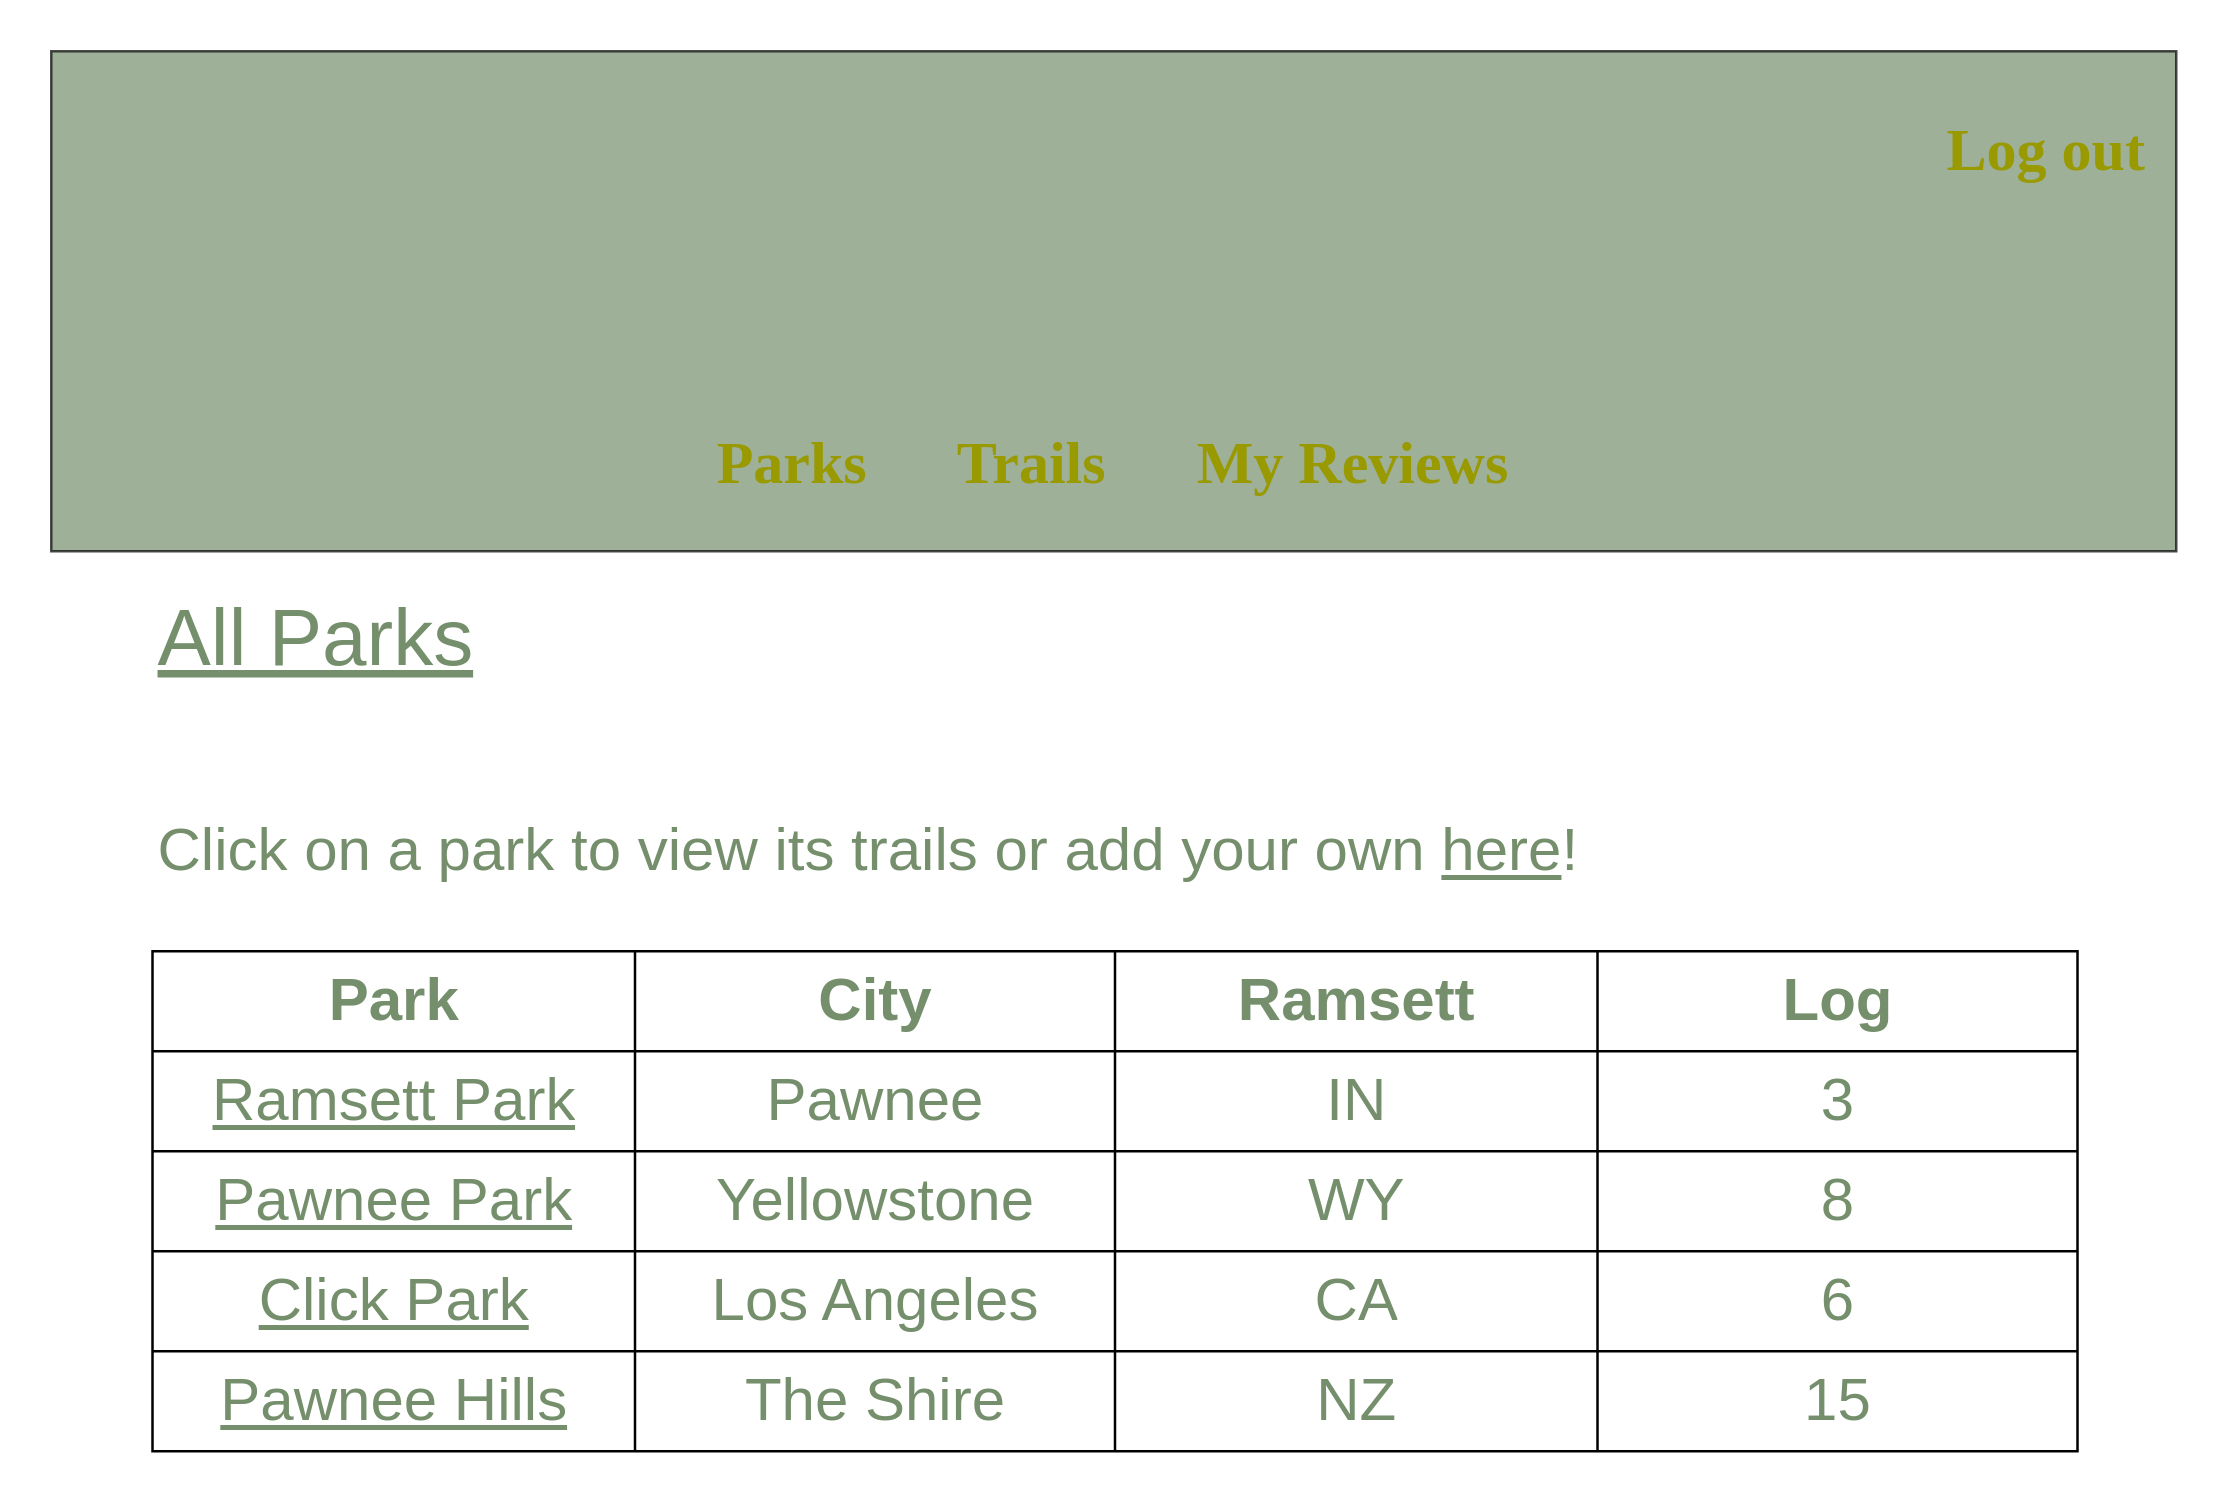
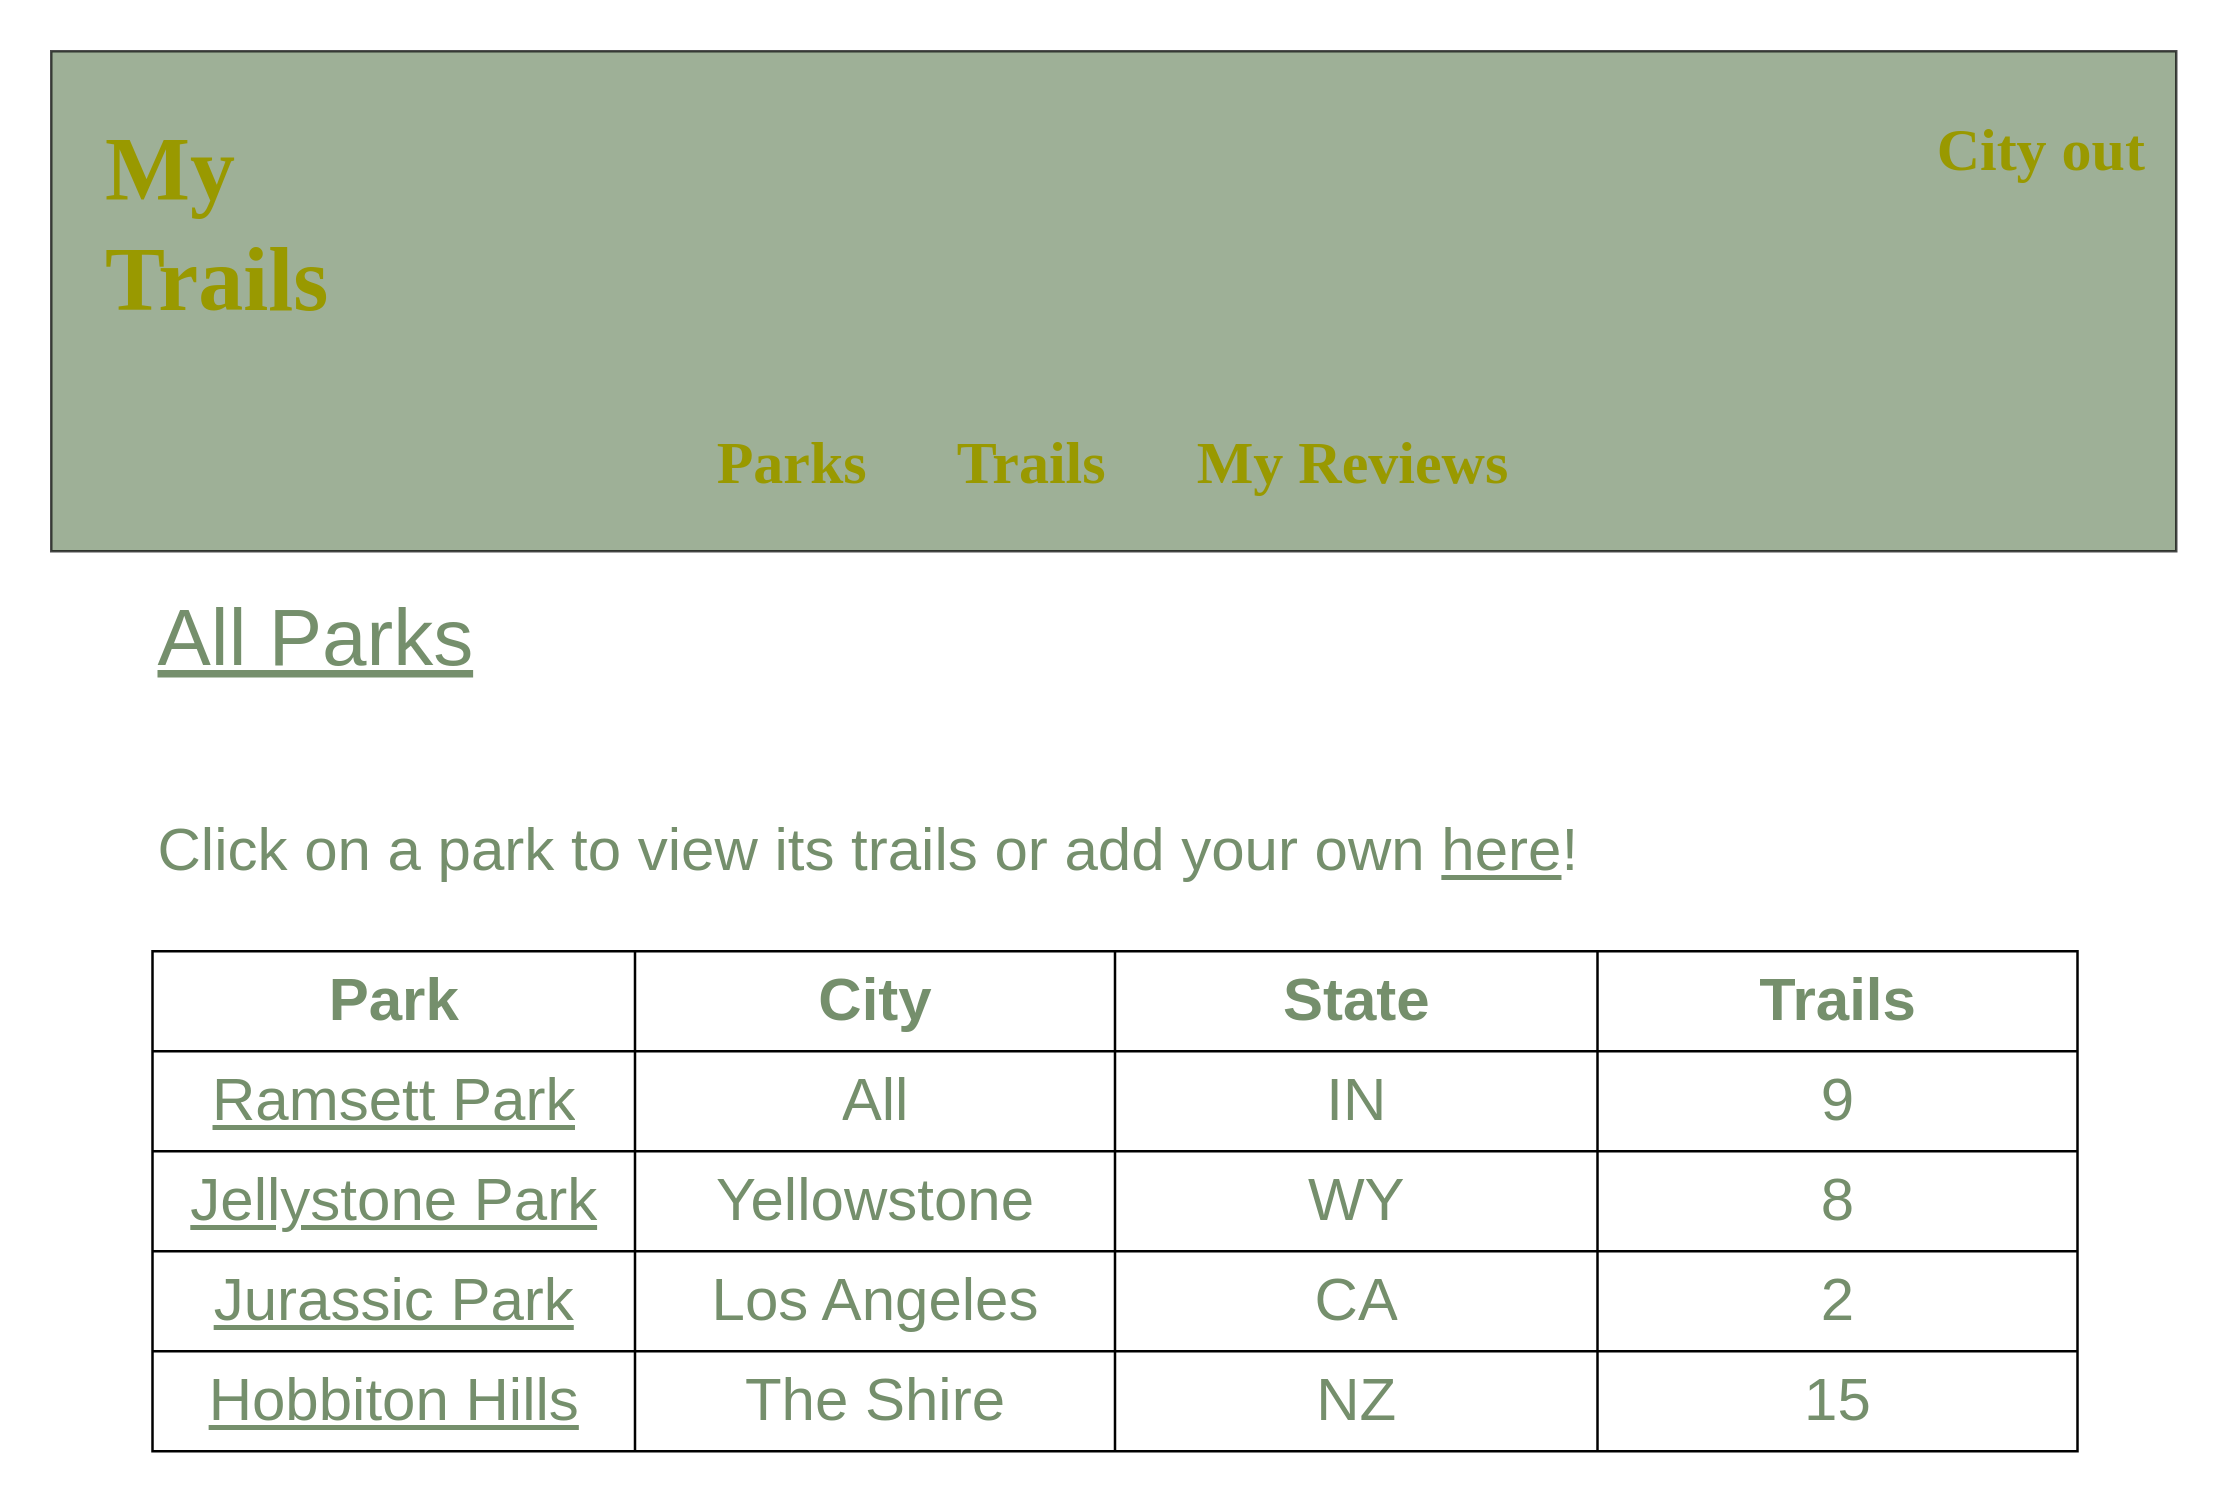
node "Log out": label "Log out" -> "City out"
node "My Trails": added
node "Ramsett": label "Ramsett" -> "State"
node "Log": label "Log" -> "Trails"
node "Pawnee": label "Pawnee" -> "All"
node "3": label "3" -> "9"
node "Pawnee Park": label "Pawnee Park" -> "Jellystone Park"
node "Click Park": label "Click Park" -> "Jurassic Park"
node "6": label "6" -> "2"
node "Pawnee Hills": label "Pawnee Hills" -> "Hobbiton Hills"
